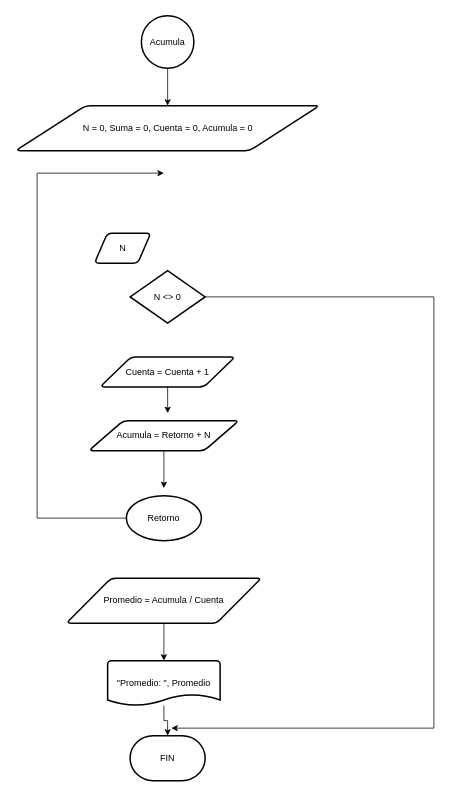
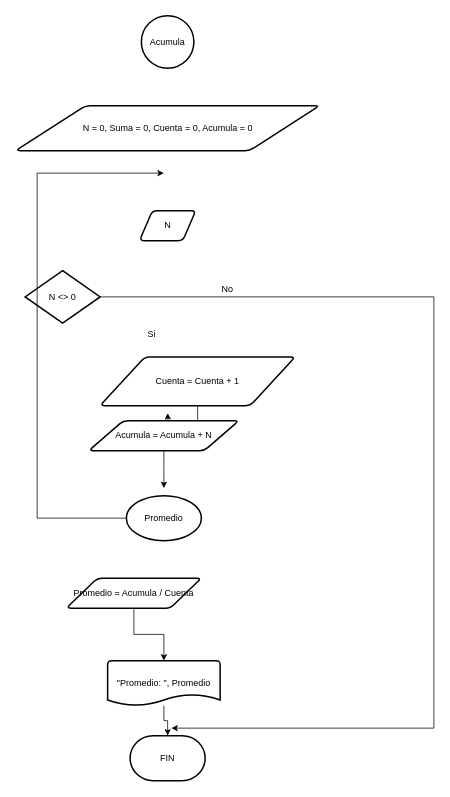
edge "Acumula" -> "N = 0, Suma = 0, Cuenta = 0, Acumula = 0": removed
node "N": moved (123, 248) -> (168, 225)
node "No": added
node "N <> 0": moved (168, 297) -> (63, 297)
node "Si": added
node "Cuenta = Cuenta + 1": size 135x30 -> 195x49
node "Acumula = Retorno + N": label "Acumula = Retorno + N" -> "Acumula = Acumula + N"
node "Retorno": label "Retorno" -> "Promedio"
node "Promedio = Acumula / Cuenta": size 195x45 -> 135x30
